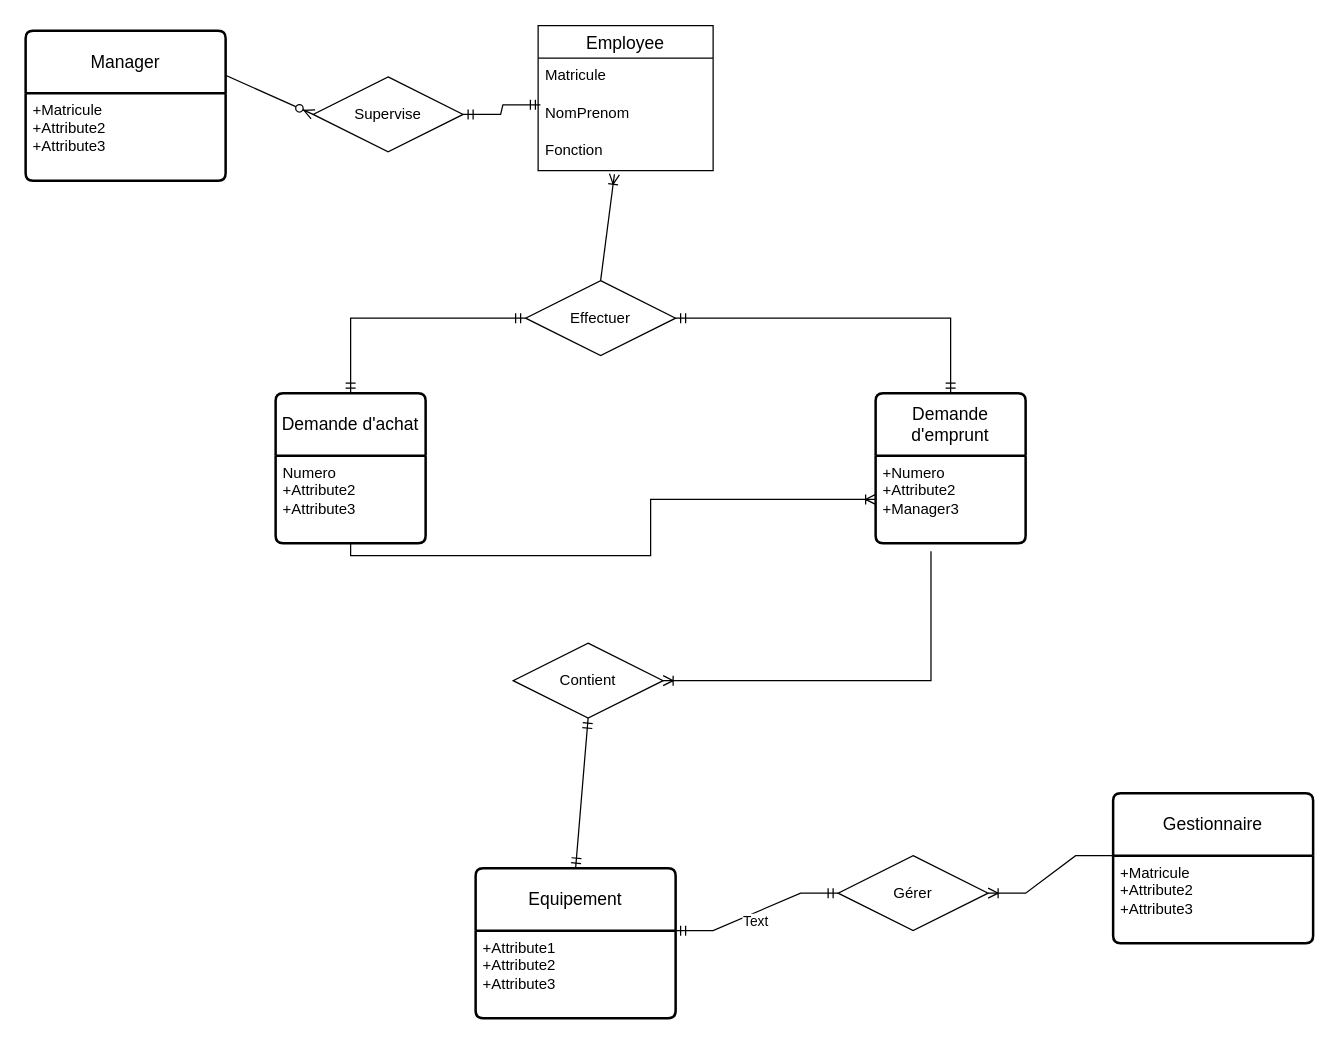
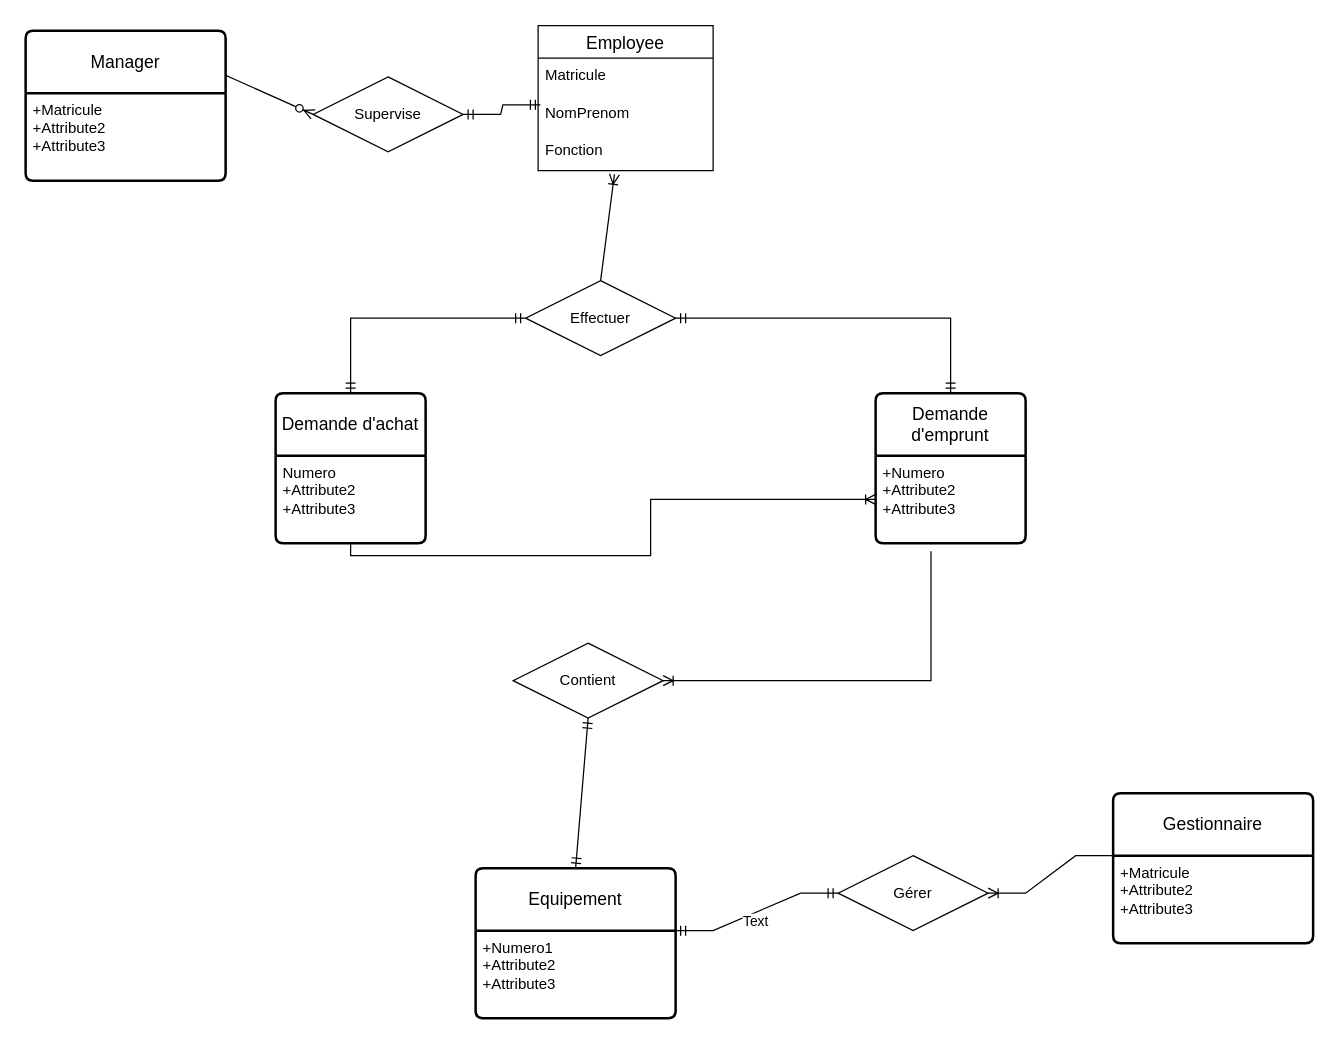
node "+Numero +Attribute2 +Manager3": label "+Numero +Attribute2 +Manager3" -> "+Numero +Attribute2 +Attribute3"
node "+Attribute1 +Attribute2 +Attribute3": label "+Attribute1 +Attribute2 +Attribute3" -> "+Numero1 +Attribute2 +Attribute3"
